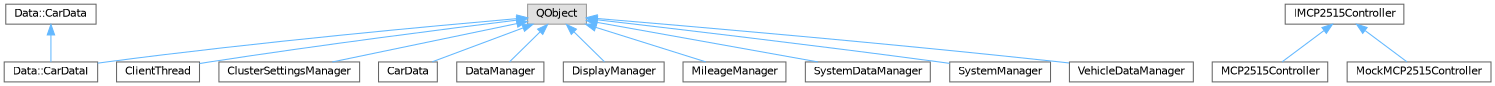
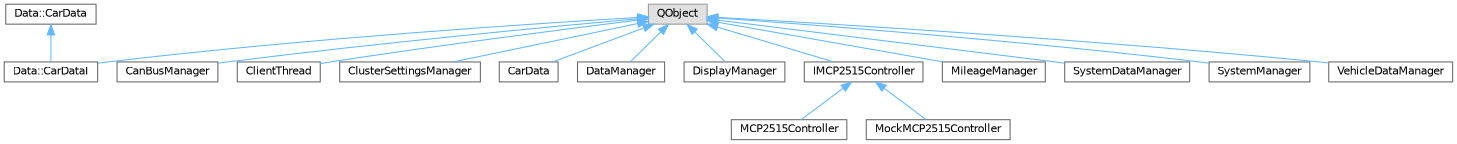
edge "IMCP2515Controller" -> "QObject": added
node "CanBusManager": added
